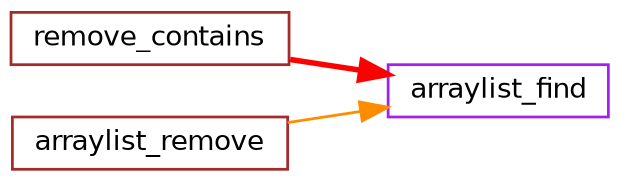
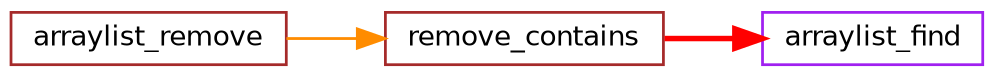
edge "arraylist_remove" -> "arraylist_find": now "arraylist_remove" -> "remove_contains"
